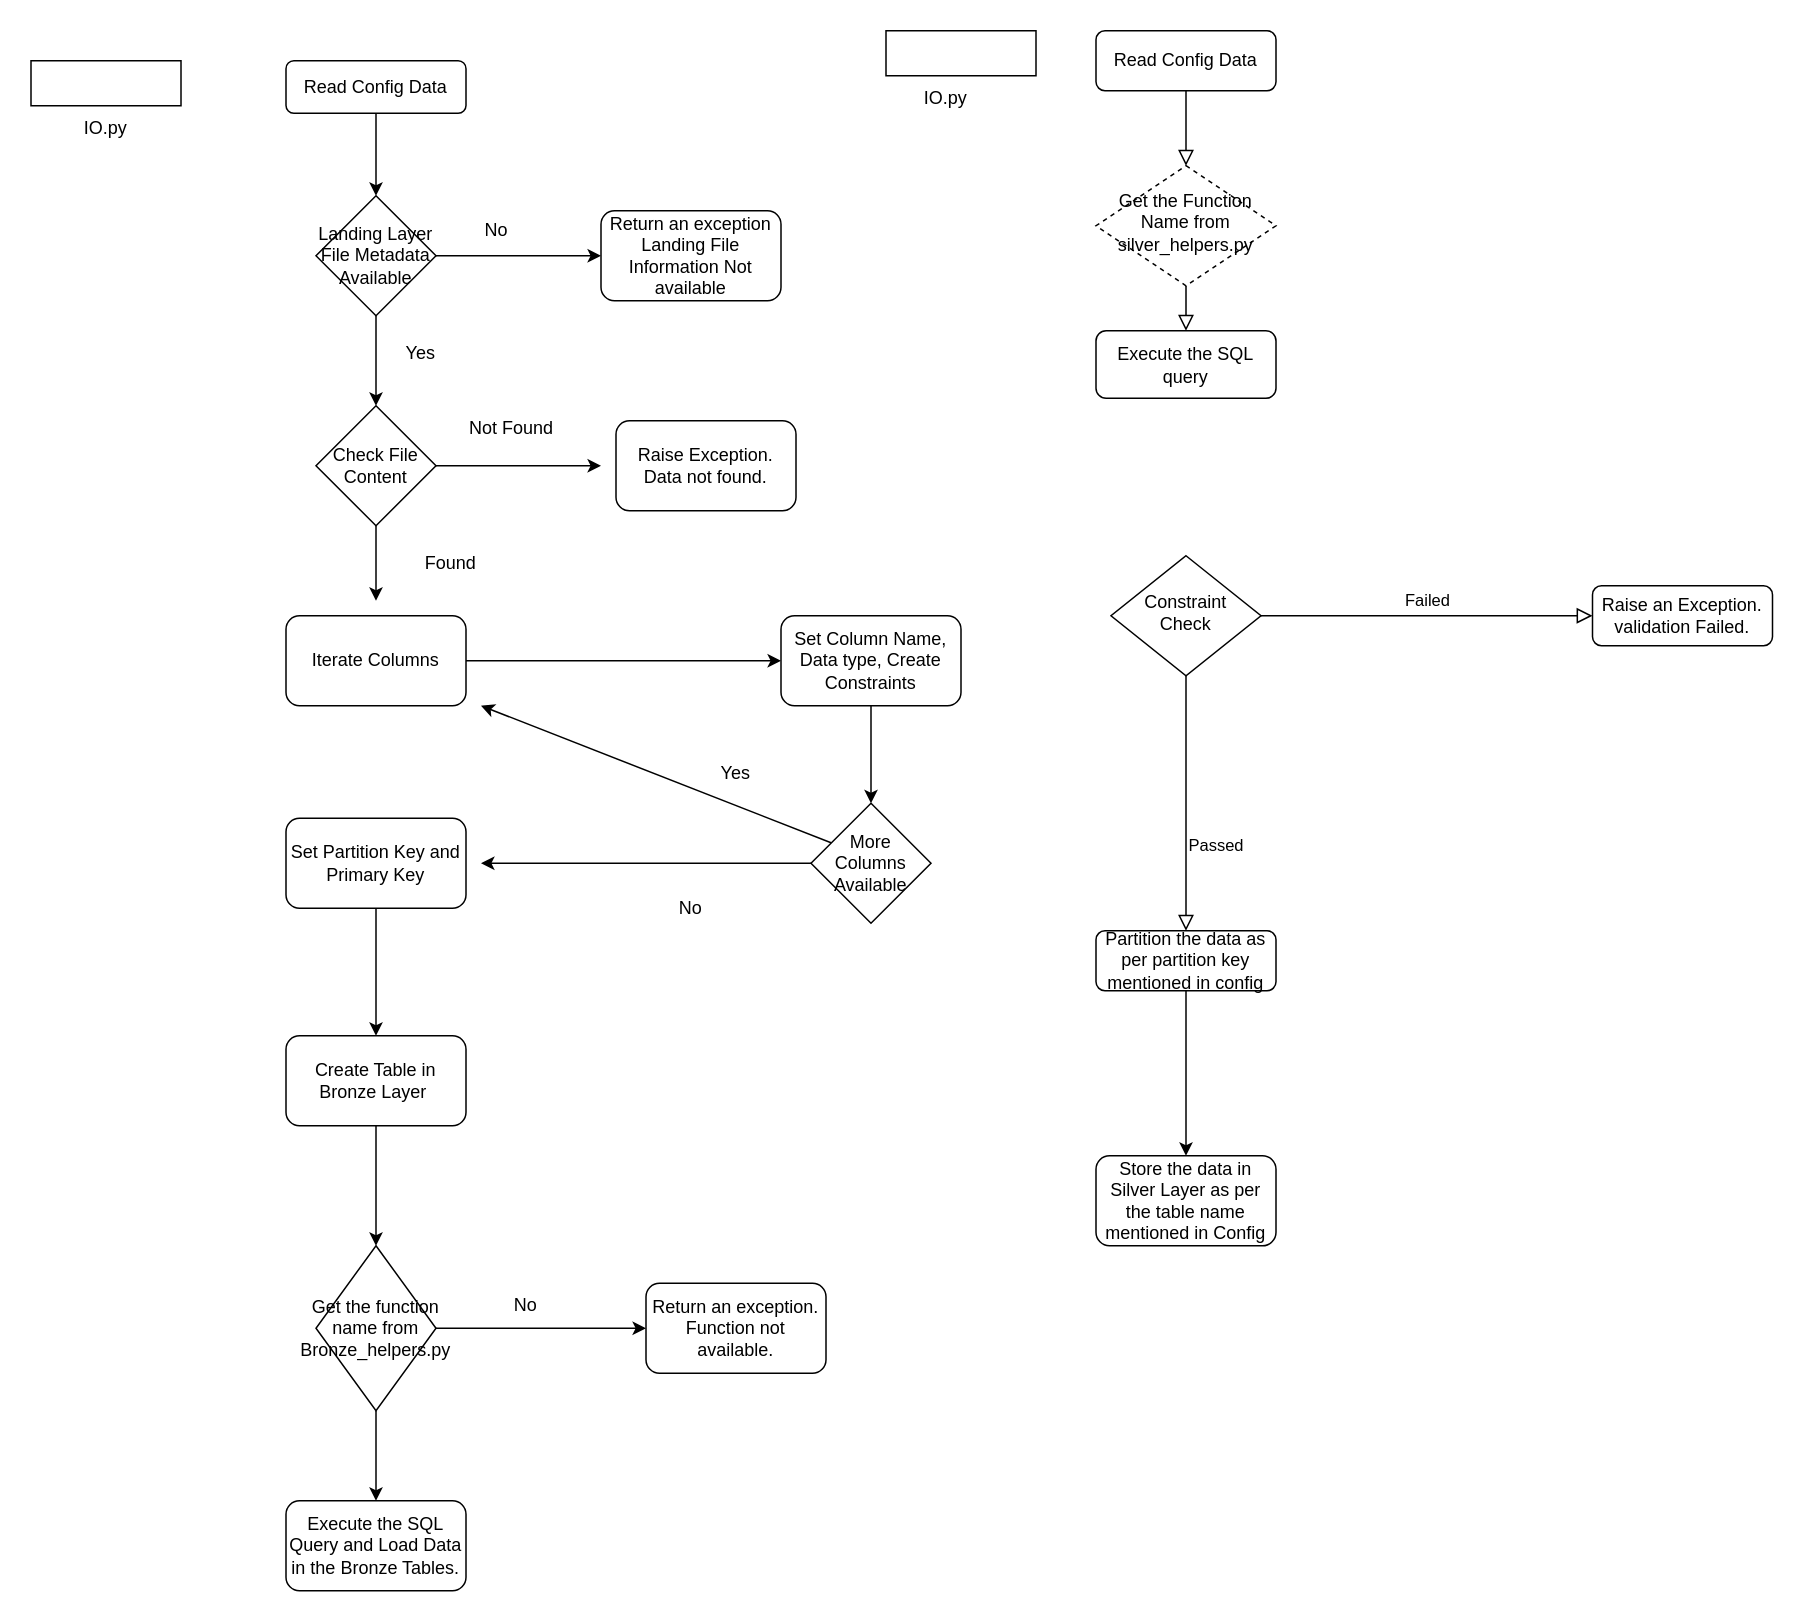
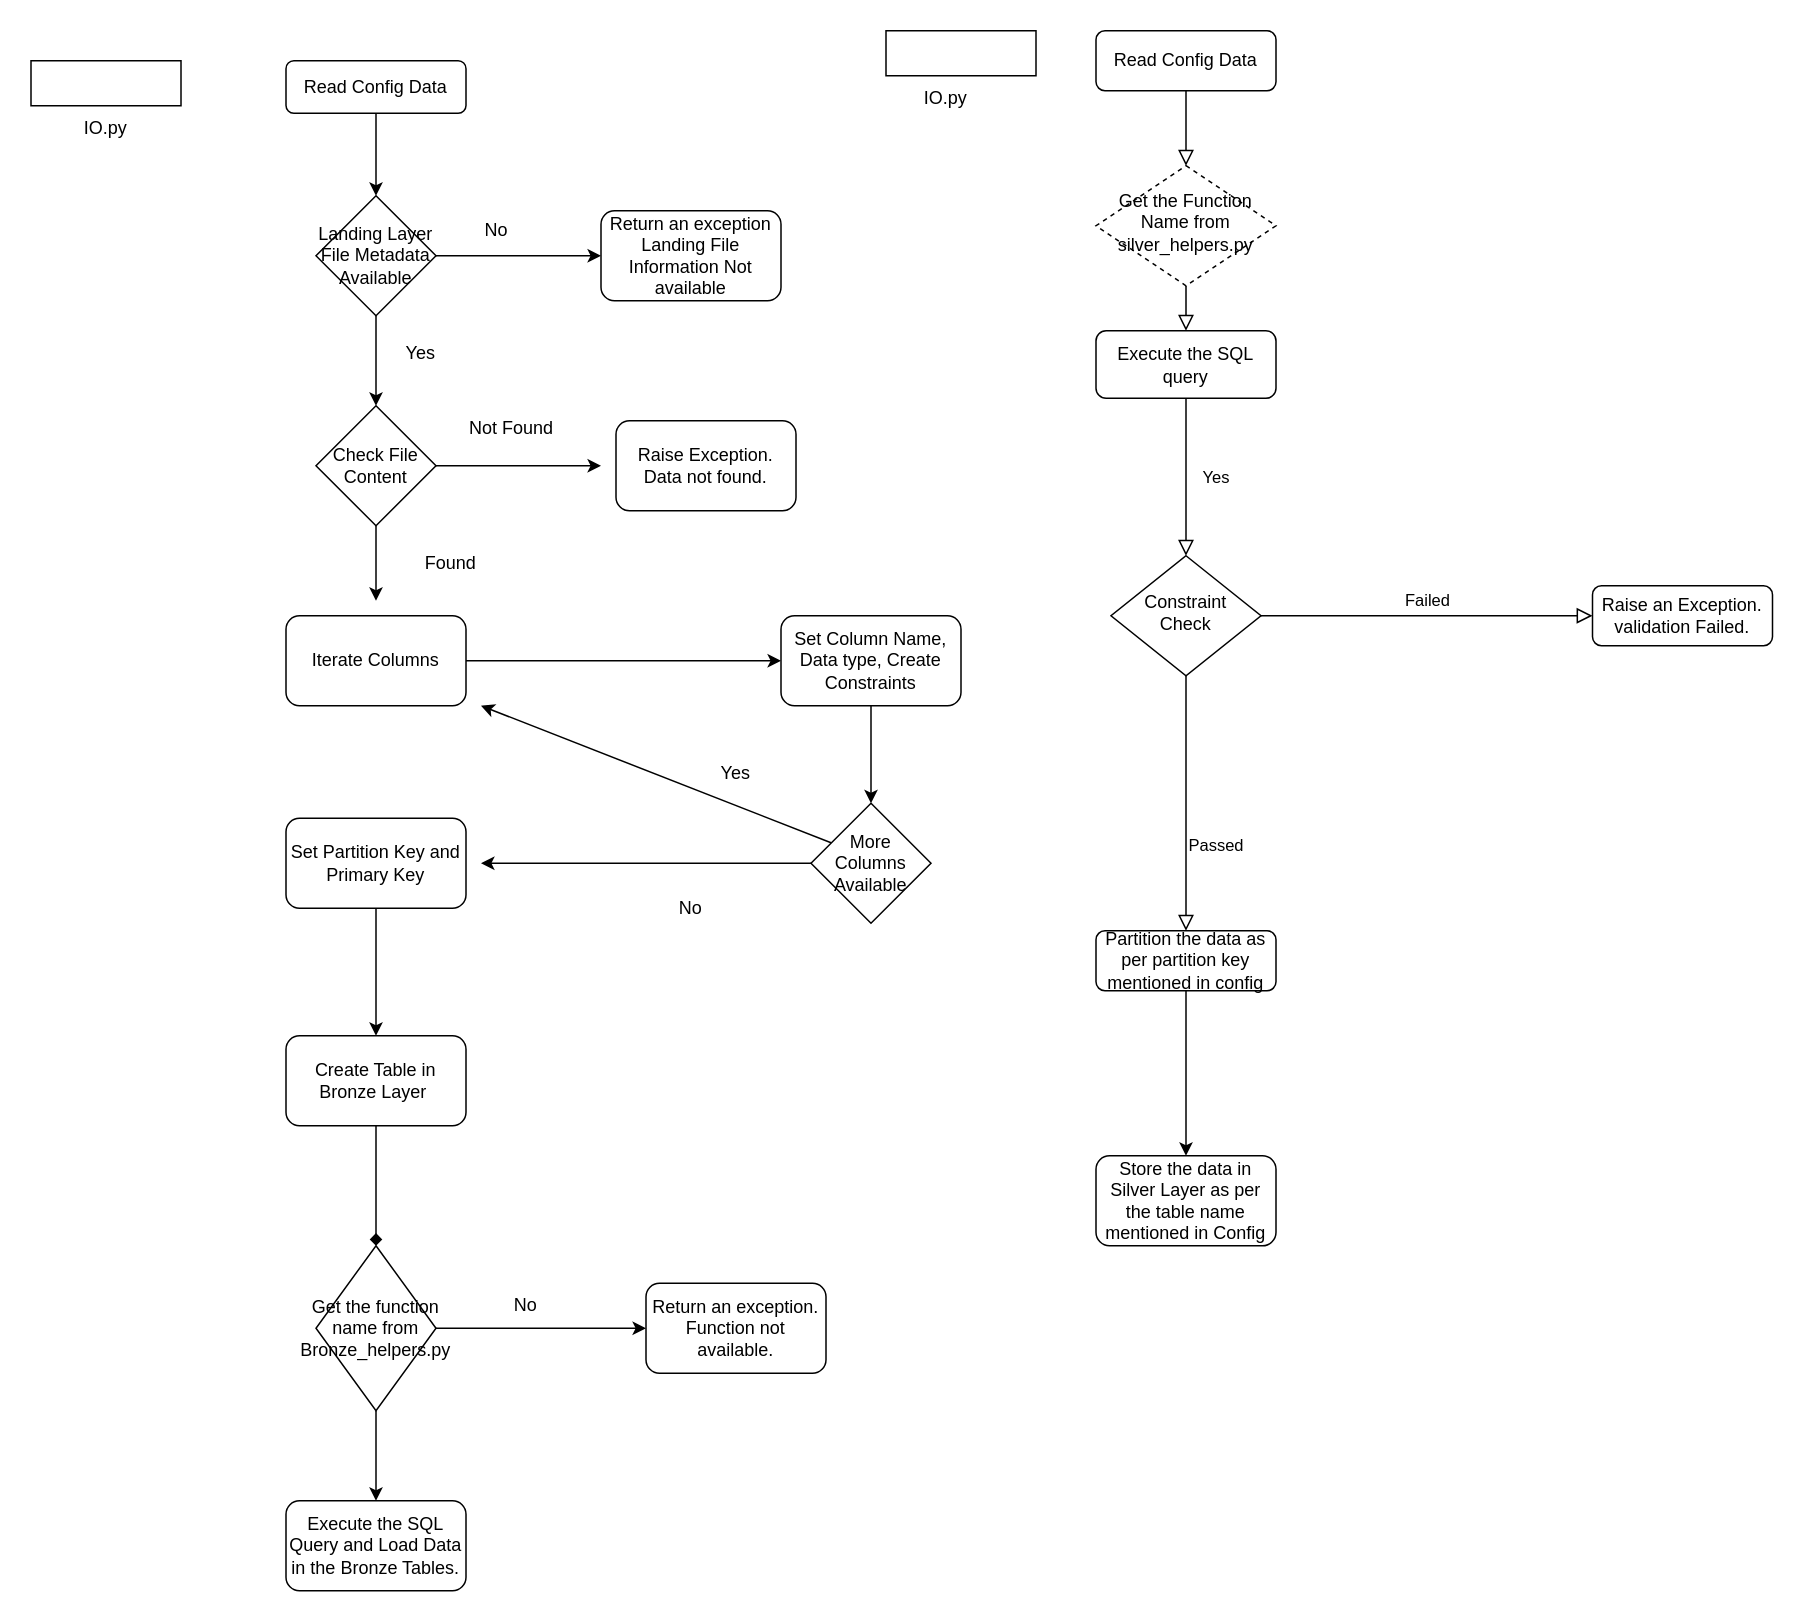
edge "Execute the SQL query" -> "Constraint Check": added, label "Yes"
edge "Create Table in Bronze Layer" -> "Get the function name from Bronze_helpers.py": arrowhead classic -> diamond
